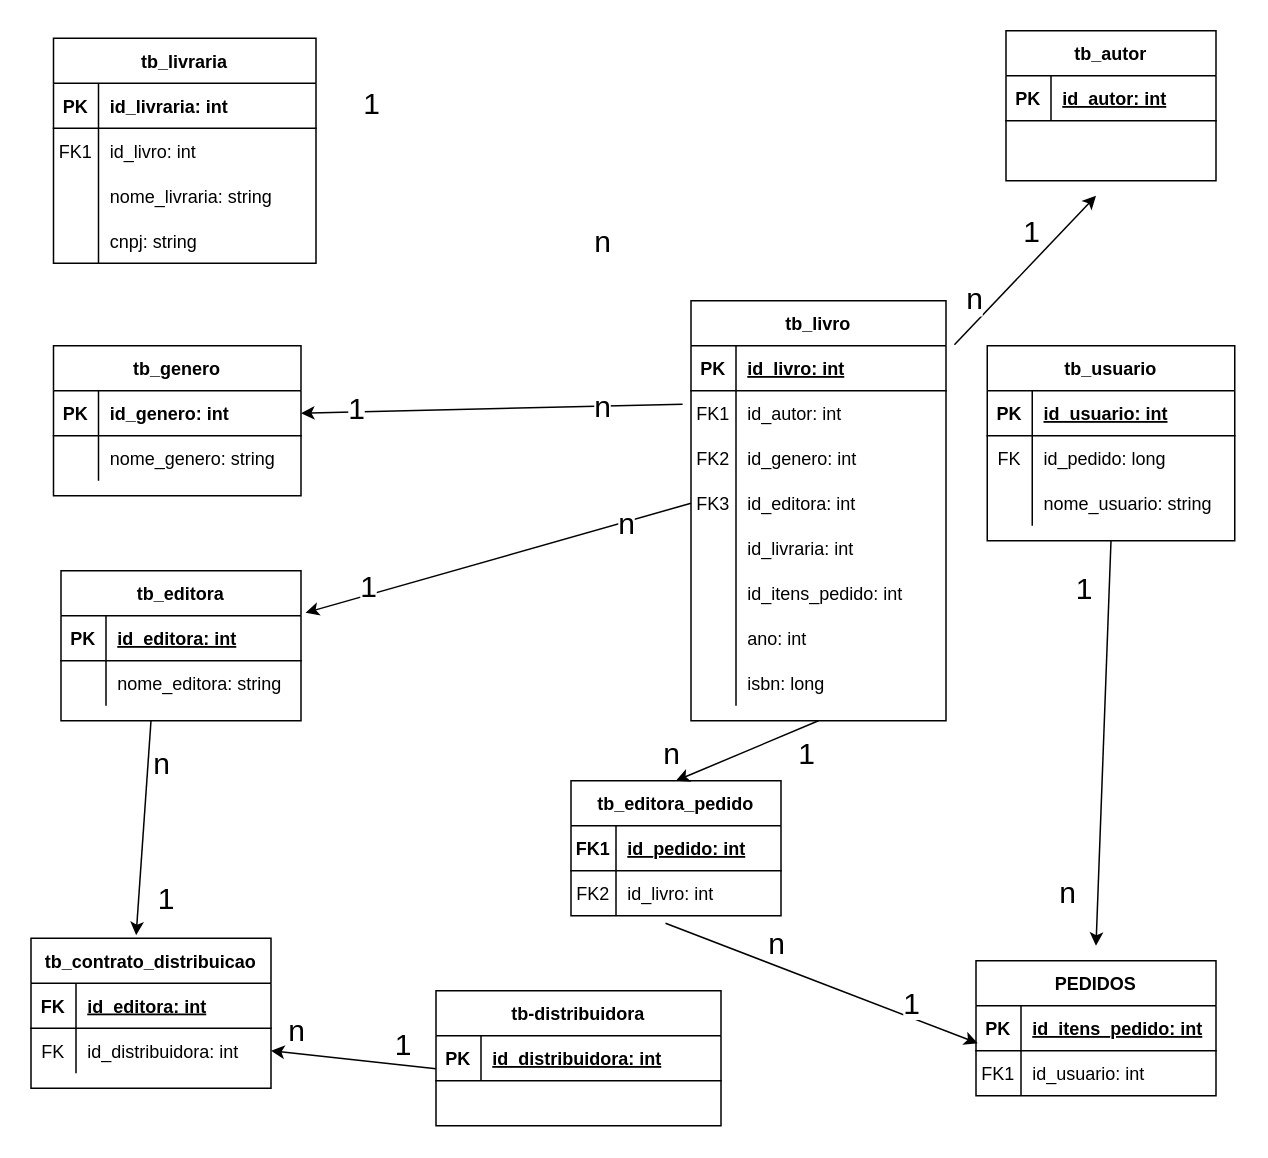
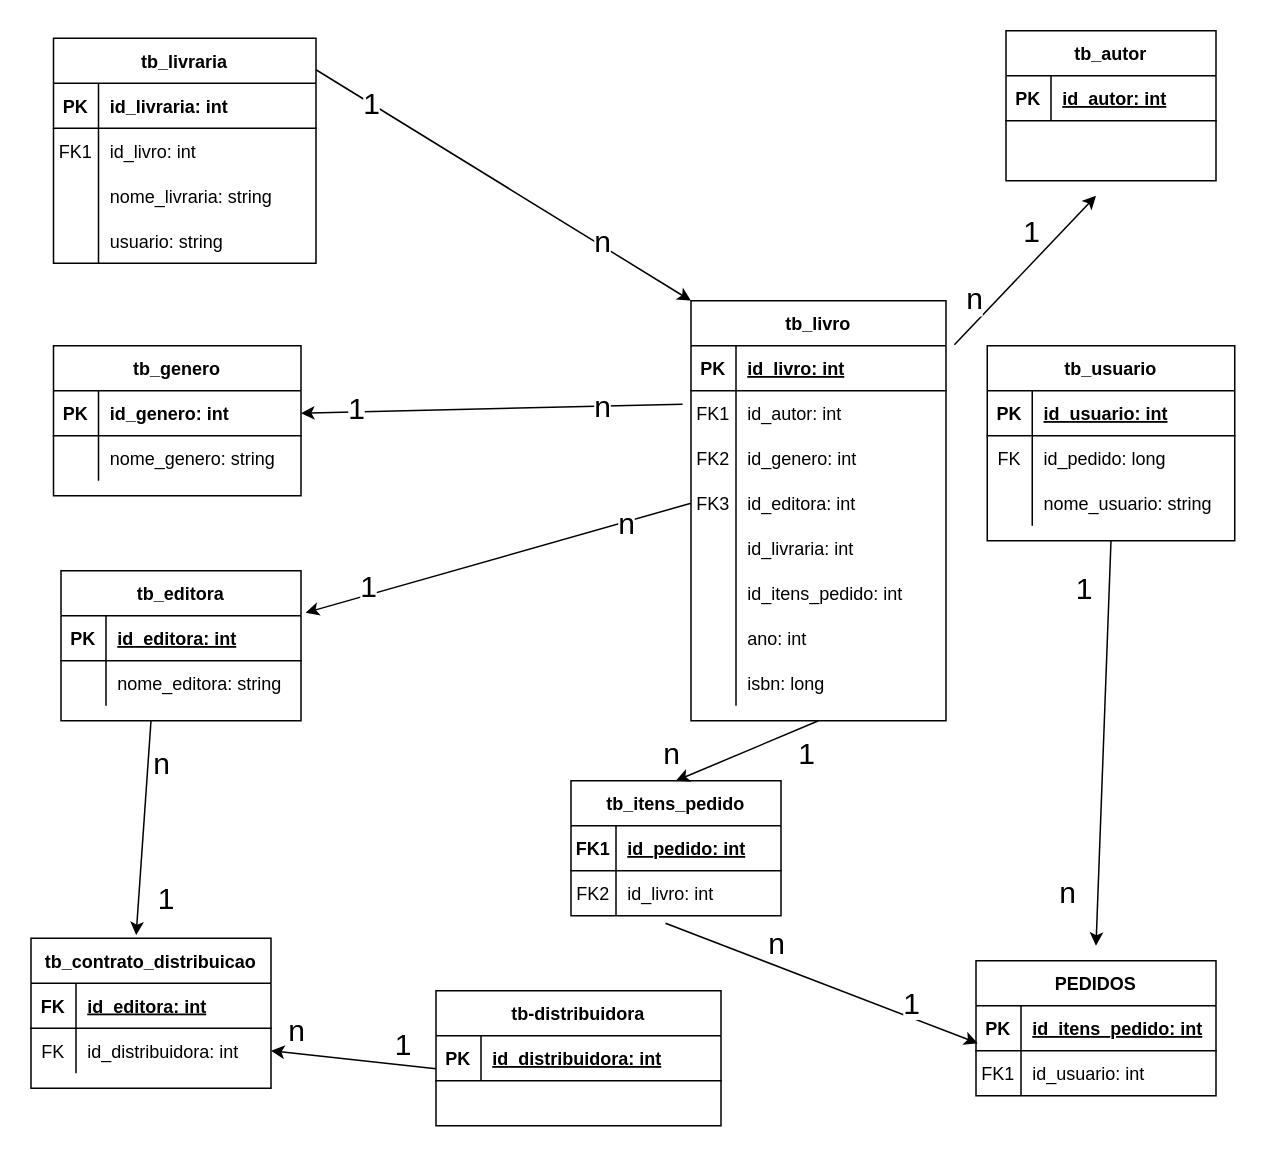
edge "tb_livraria" -> "tb_livro": added
node "cnpj: string": label "cnpj: string" -> "usuario: string"
node "tb_editora_pedido": label "tb_editora_pedido" -> "tb_itens_pedido"
